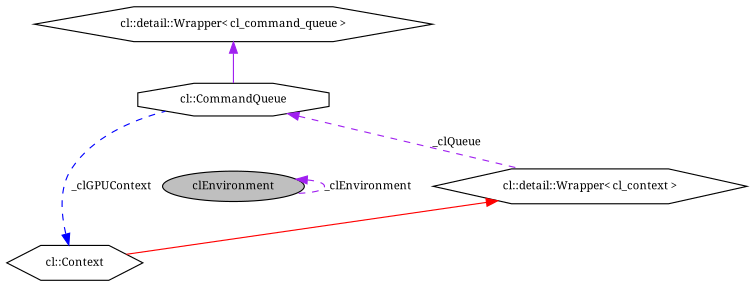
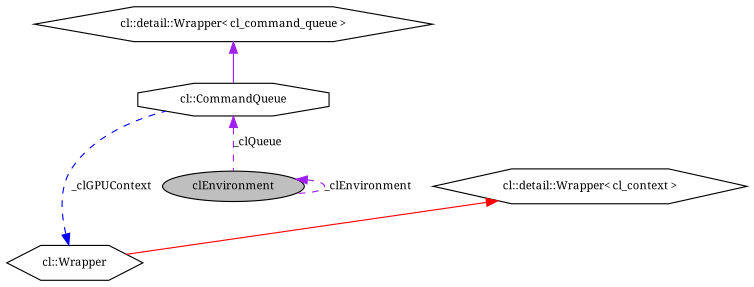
edge "cl::detail::Wrapper< cl_context >" -> "cl::CommandQueue": now "clEnvironment" -> "cl::CommandQueue"
node "cl::Context": label "cl::Context" -> "cl::Wrapper"
